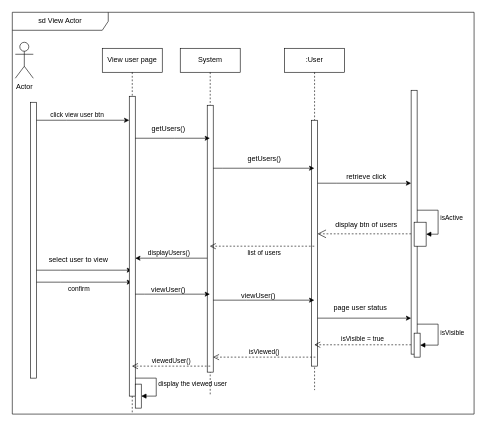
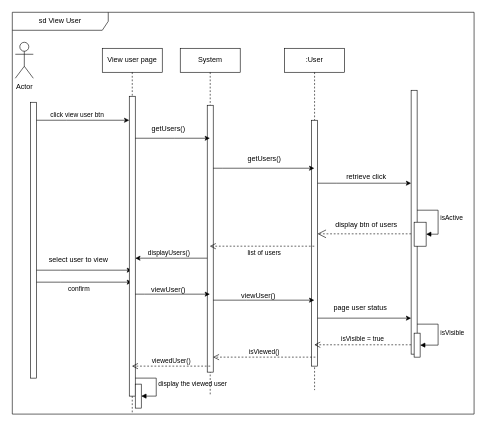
node "sd View Actor": label "sd View Actor" -> "sd View User"
